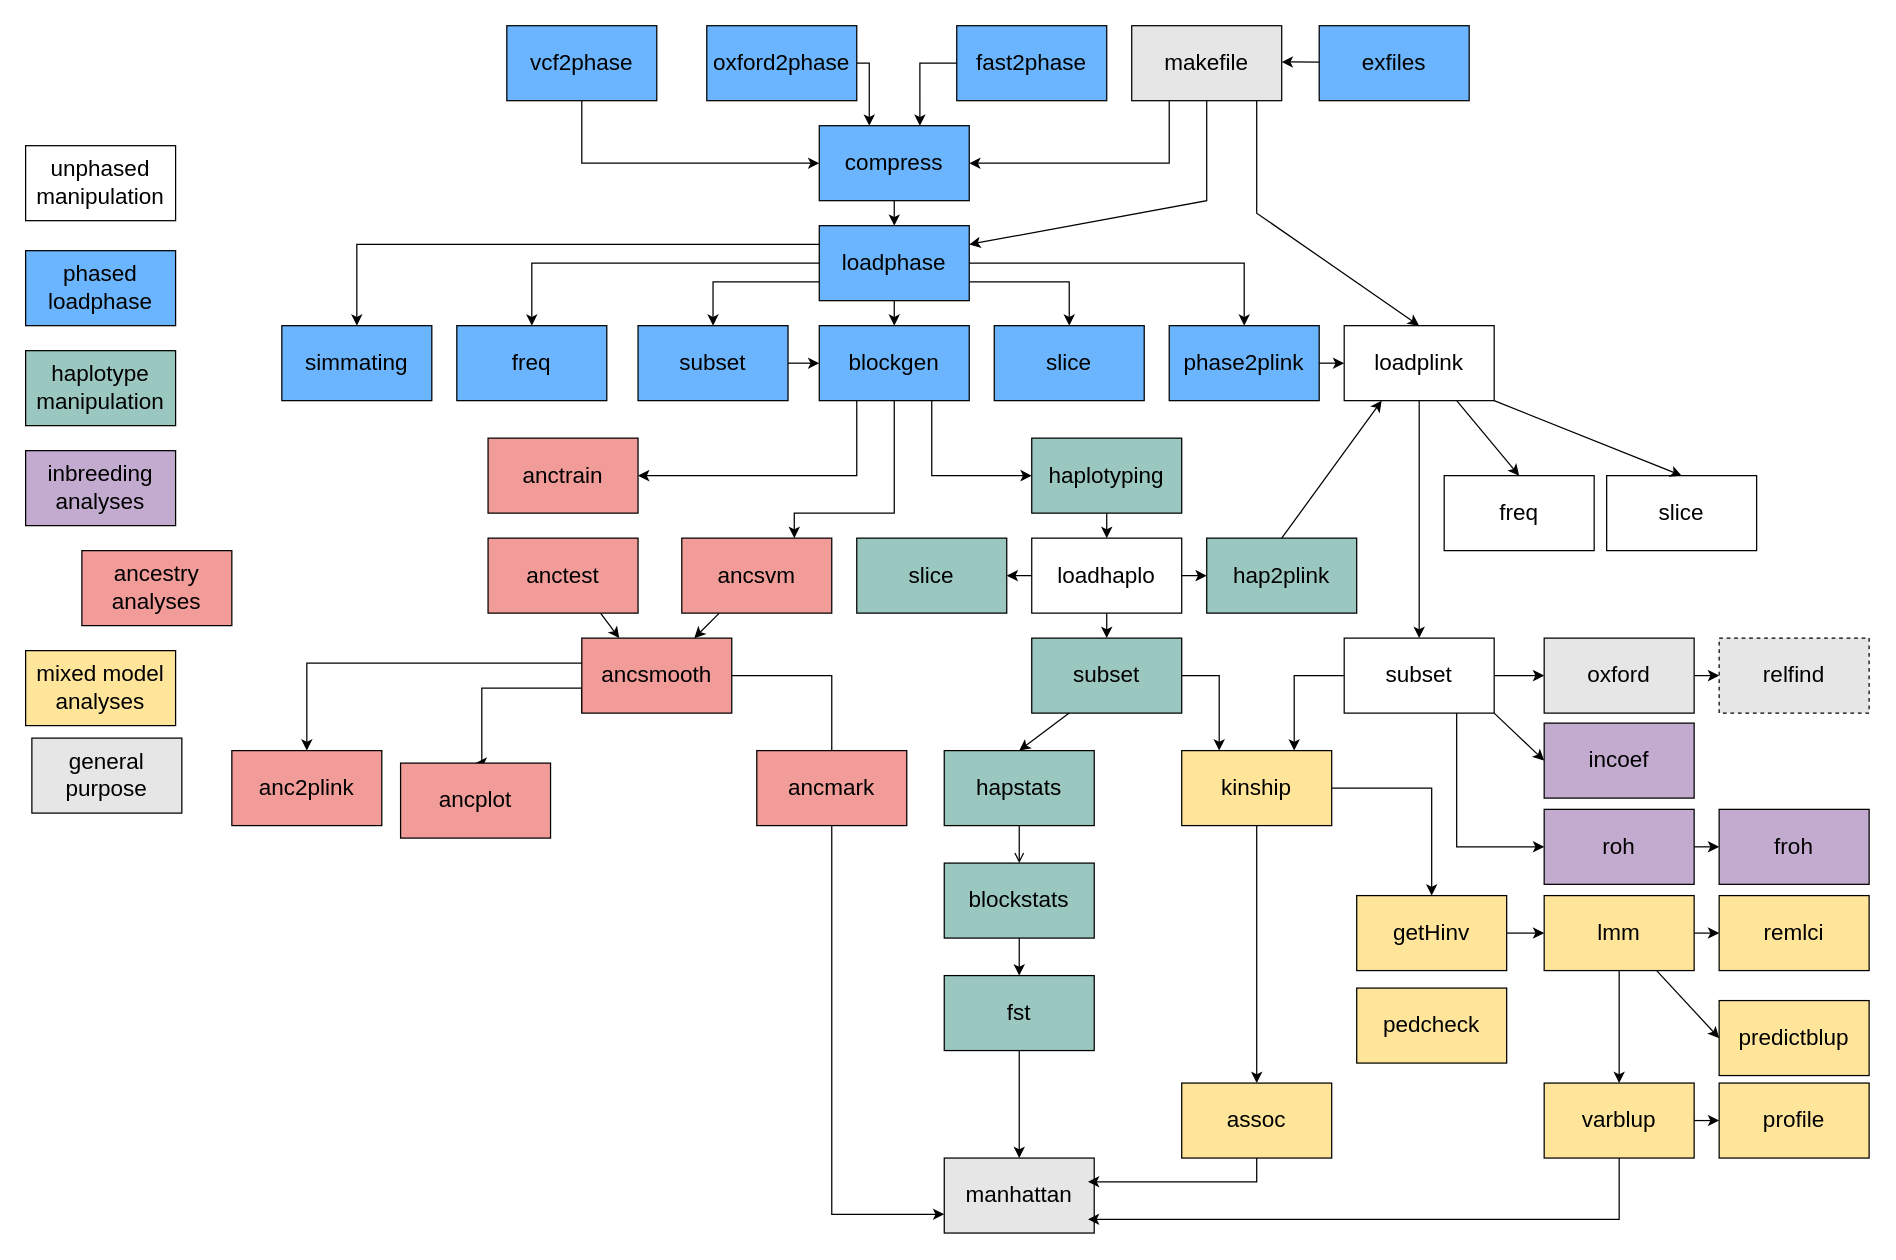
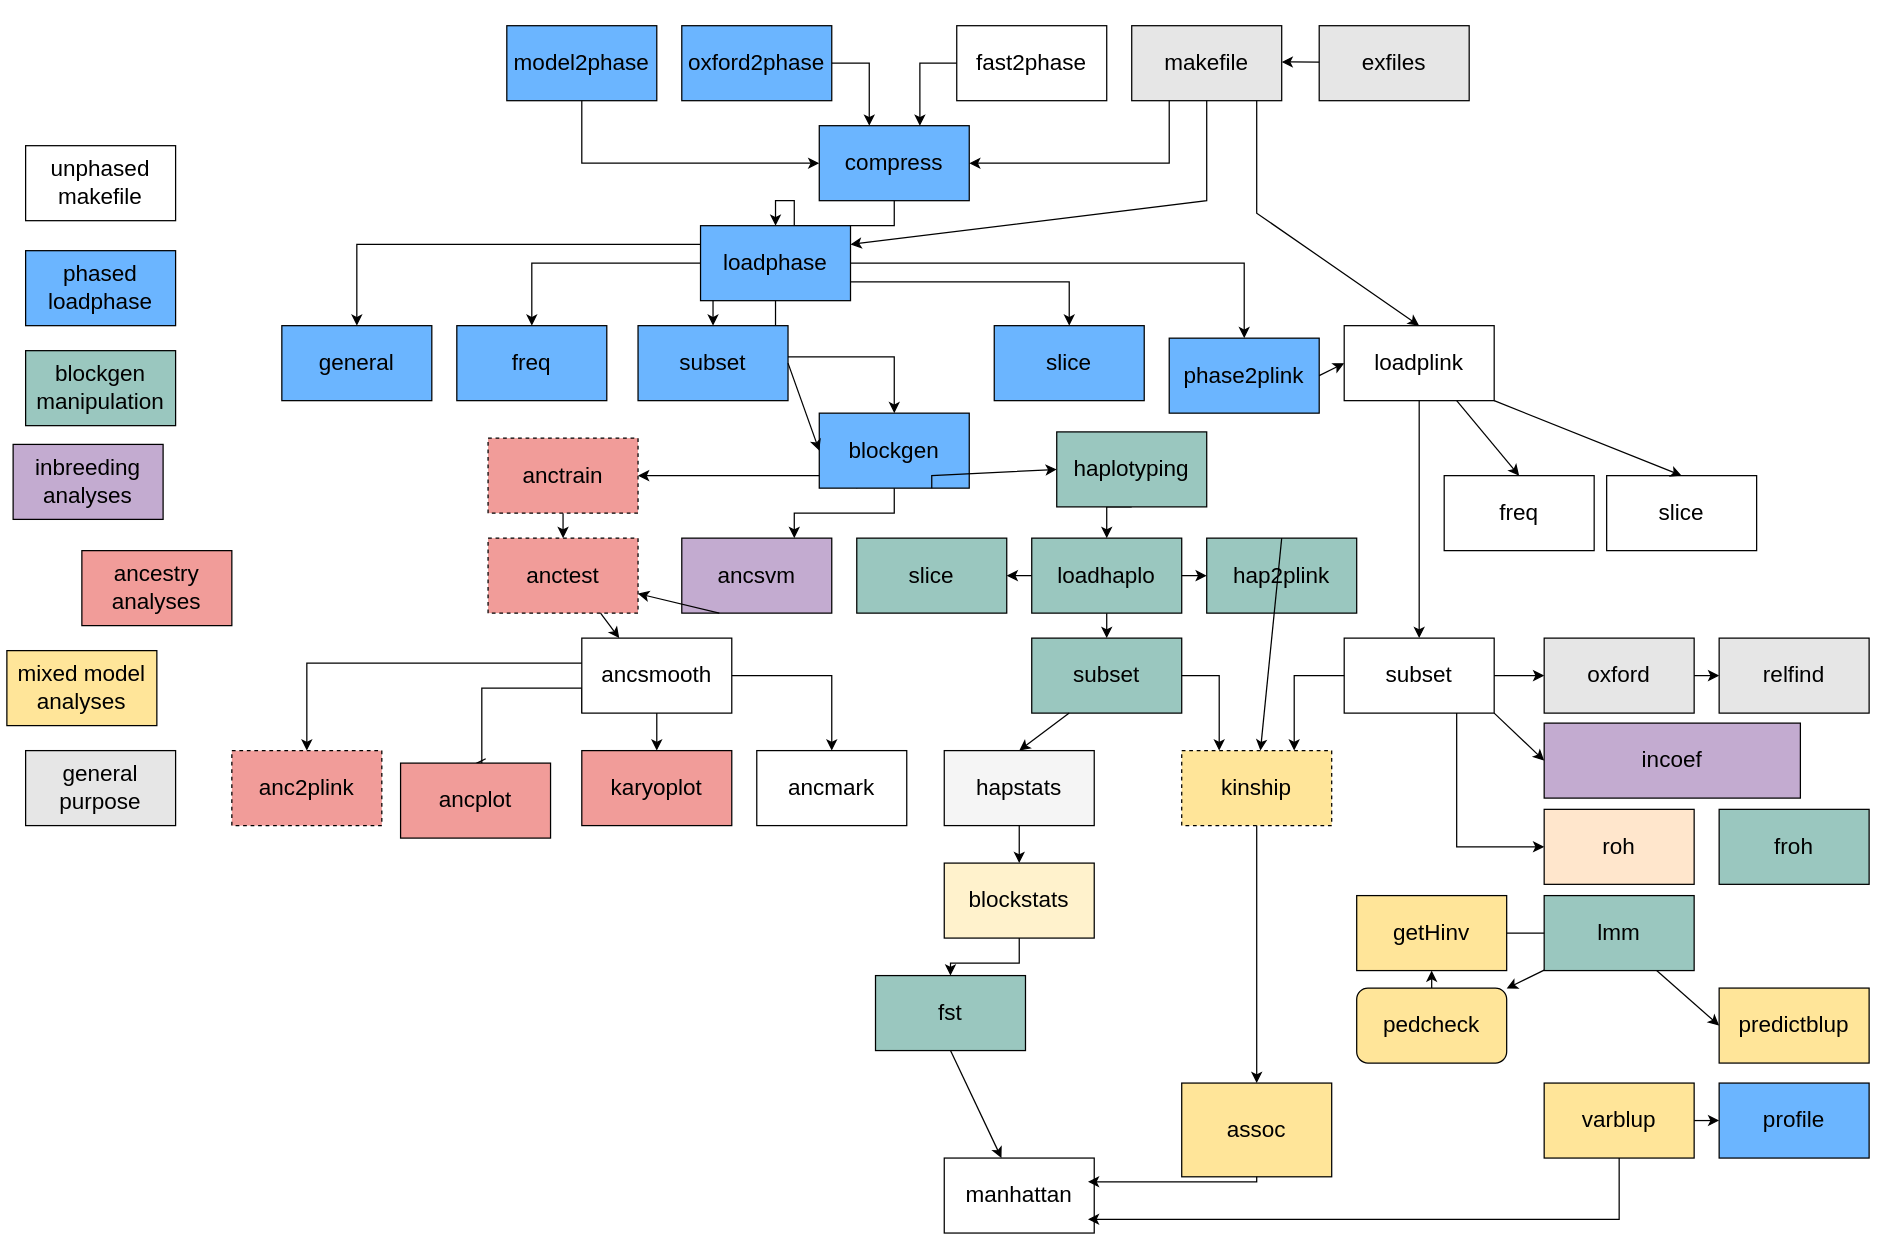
node "vcf2phase": label "vcf2phase" -> "model2phase"
node "oxford2phase": moved (782, 63) -> (757, 63)
node "fast2phase": fillcolor #6bb5ff -> #ffffff
node "exfiles": fillcolor #6bb5ff -> #e6e6e6
node "unphased manipulation": label "unphased manipulation" -> "unphased makefile"
node "loadphase": moved (894, 263) -> (776, 263)
node "simmating": label "simmating" -> "general"
node "blockgen": moved (894, 363) -> (894, 451)
node "phase2plink": moved (1244, 363) -> (1244, 376)
node "haplotype manipulation": label "haplotype manipulation" -> "blockgen manipulation"
edge "hap2plink" -> "loadplink": now "hap2plink" -> "kinship"
node "anctrain": style solid -> dashed
node "haplotyping": moved (1107, 476) -> (1132, 469)
node "inbreeding analyses": moved (101, 488) -> (88, 482)
edge "anctrain" -> "anctest": added
node "anctest": style solid -> dashed
node "ancsvm": fillcolor #f19c99 -> #c3abd0
node "loadhaplo": fillcolor #ffffff -> #9ac7bf
edge "ancsvm" -> "ancsmooth": now "ancsvm" -> "anctest"
node "ancsmooth": fillcolor #f19c99 -> #ffffff
node "relfind": style dashed -> solid
node "mixed model analyses": moved (101, 688) -> (82, 688)
edge "ancsmooth" -> "karyoplot": added
edge "ancsmooth" -- "ancmark": arrowhead none -> classic
edge "ancsmooth" -> "ancplot": arrowhead classic -> open
node "incoef": size 150x75 -> 256x75
node "general purpose": moved (107, 776) -> (101, 788)
node "anc2plink": style solid -> dashed
node "karyoplot": added
node "ancmark": fillcolor #f19c99 -> #ffffff
node "hapstats": fillcolor #9ac7bf -> #f5f5f5
node "kinship": style solid -> dashed
edge "kinship" -> "getHinv": removed
node "roh": fillcolor #c3abd0 -> #ffe6cc
edge "roh" -> "froh": removed
node "froh": fillcolor #c3abd0 -> #9ac7bf
edge "hapstats" -> "blockstats": arrowhead open -> classic
node "blockstats": fillcolor #9ac7bf -> #fff2cc
edge "getHinv" -> "lmm": arrowhead classic -> none
node "lmm": fillcolor #ffe599 -> #9ac7bf
edge "lmm" -> "remlci": removed
node "remlci": removed
edge "pedcheck" -> "getHinv": added
node "fst": moved (1019, 1013) -> (951, 1013)
edge "lmm" -> "varblup": now "lmm" -> "pedcheck"
node "pedcheck": shape rectangle -> rounded rectangle
node "predictblup": moved (1794, 1038) -> (1794, 1026)
edge "ancmark" -> "manhattan": removed
node "assoc": size 150x75 -> 150x94
node "profile": fillcolor #ffe599 -> #6bb5ff
node "manhattan": fillcolor #e6e6e6 -> #ffffff
